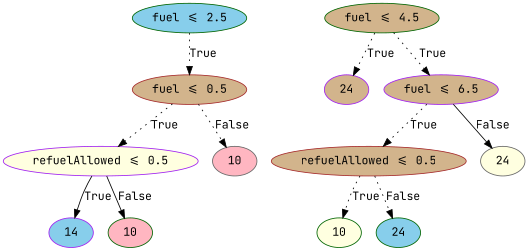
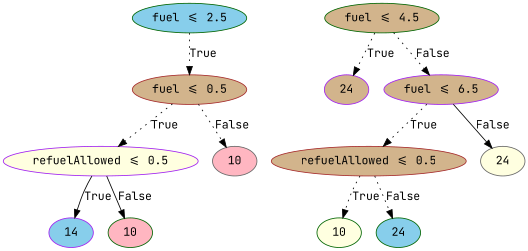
edge "fuel <= 4.5" -> "fuel <= 6.5": label "True" -> "False"
